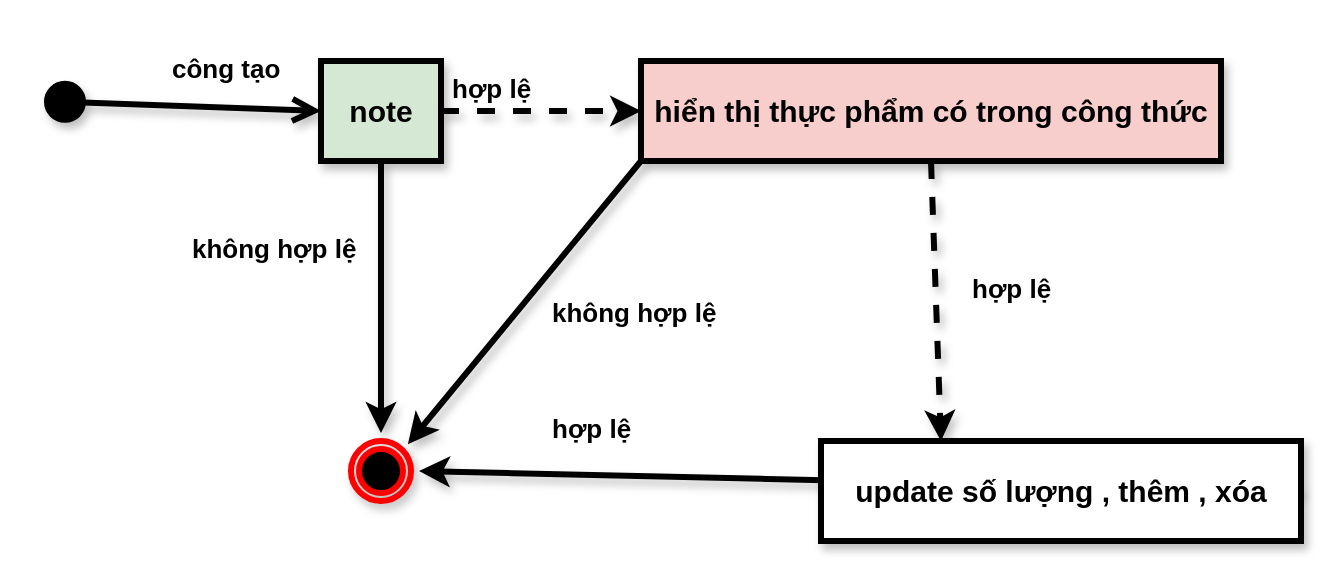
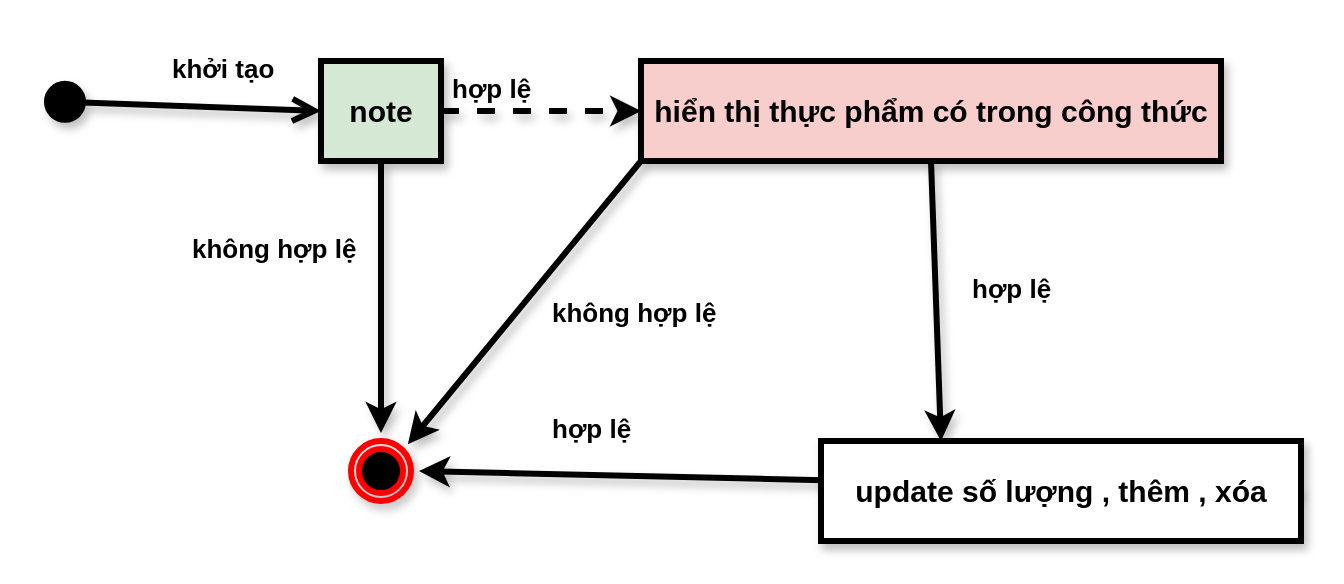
node "công tạo": label "công tạo" -> "khởi tạo"
edge "hiển thị thực phẩm có trong công thức" -> "update số lượng , thêm , xóa": style dashed -> solid
